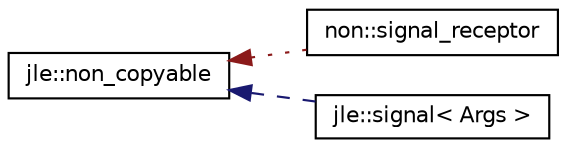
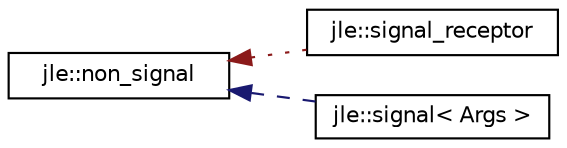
node "non::signal_receptor": label "non::signal_receptor" -> "jle::signal_receptor"
node "jle::non_copyable": label "jle::non_copyable" -> "jle::non_signal"
